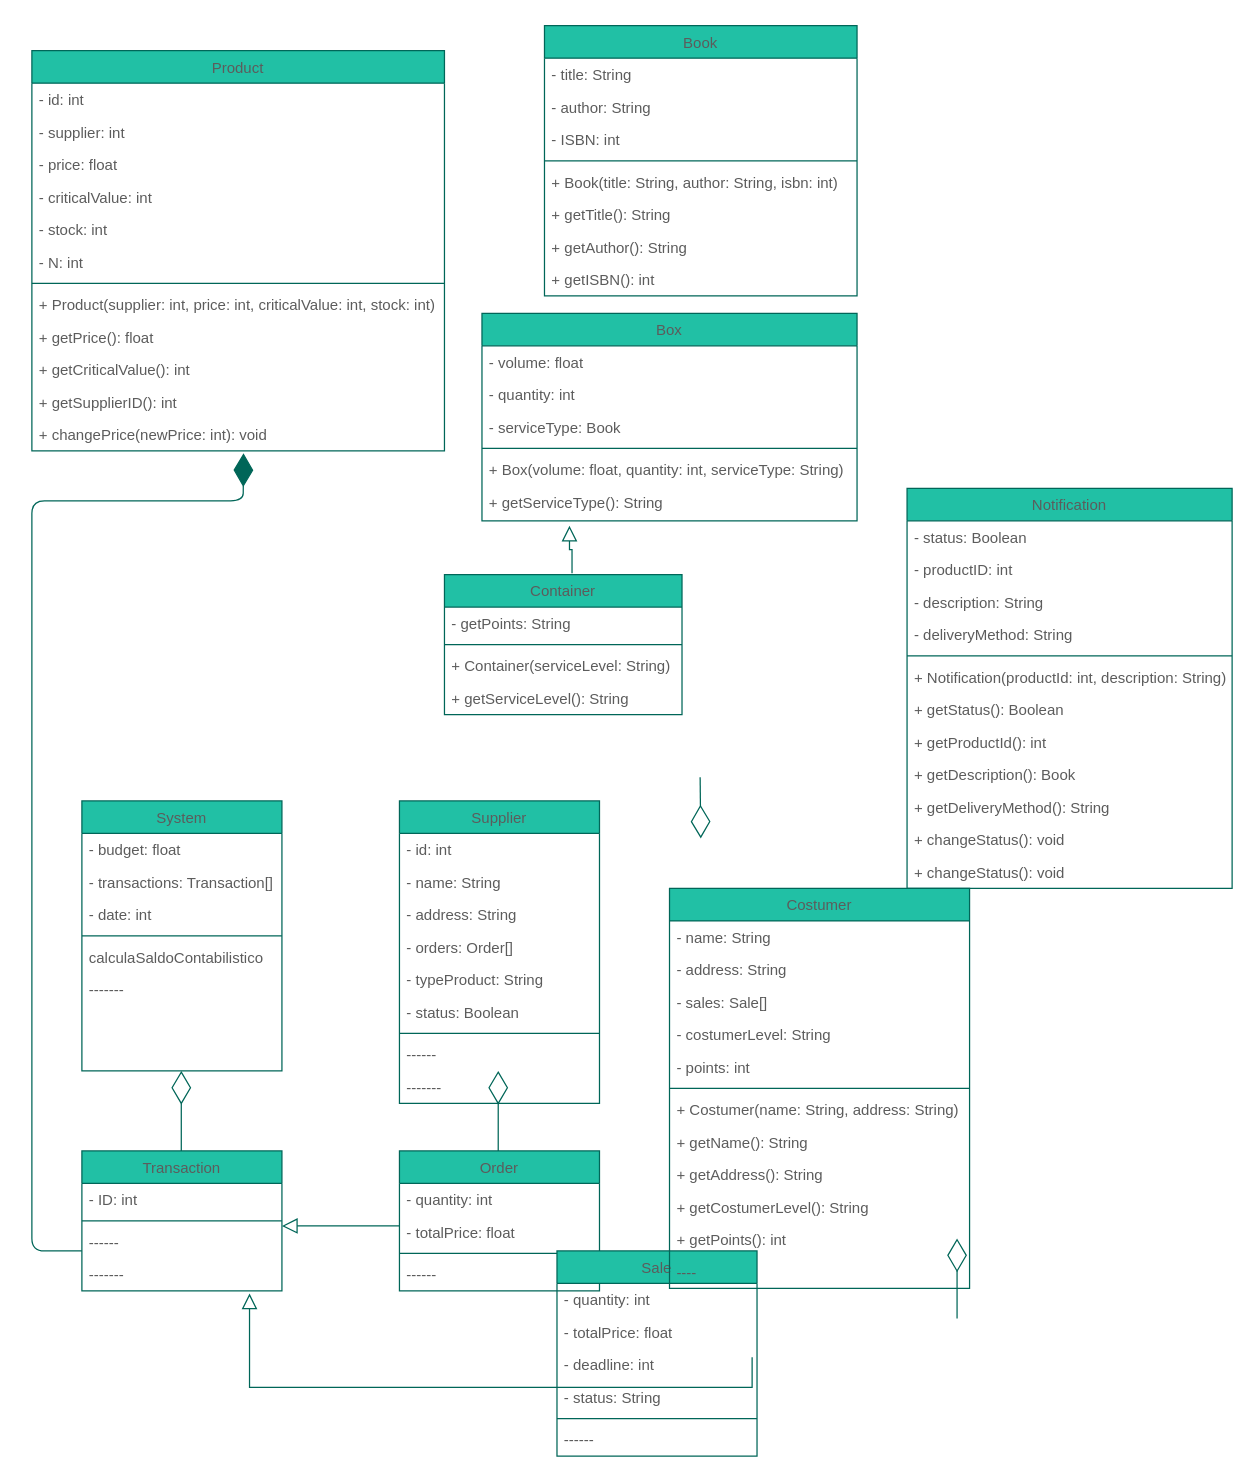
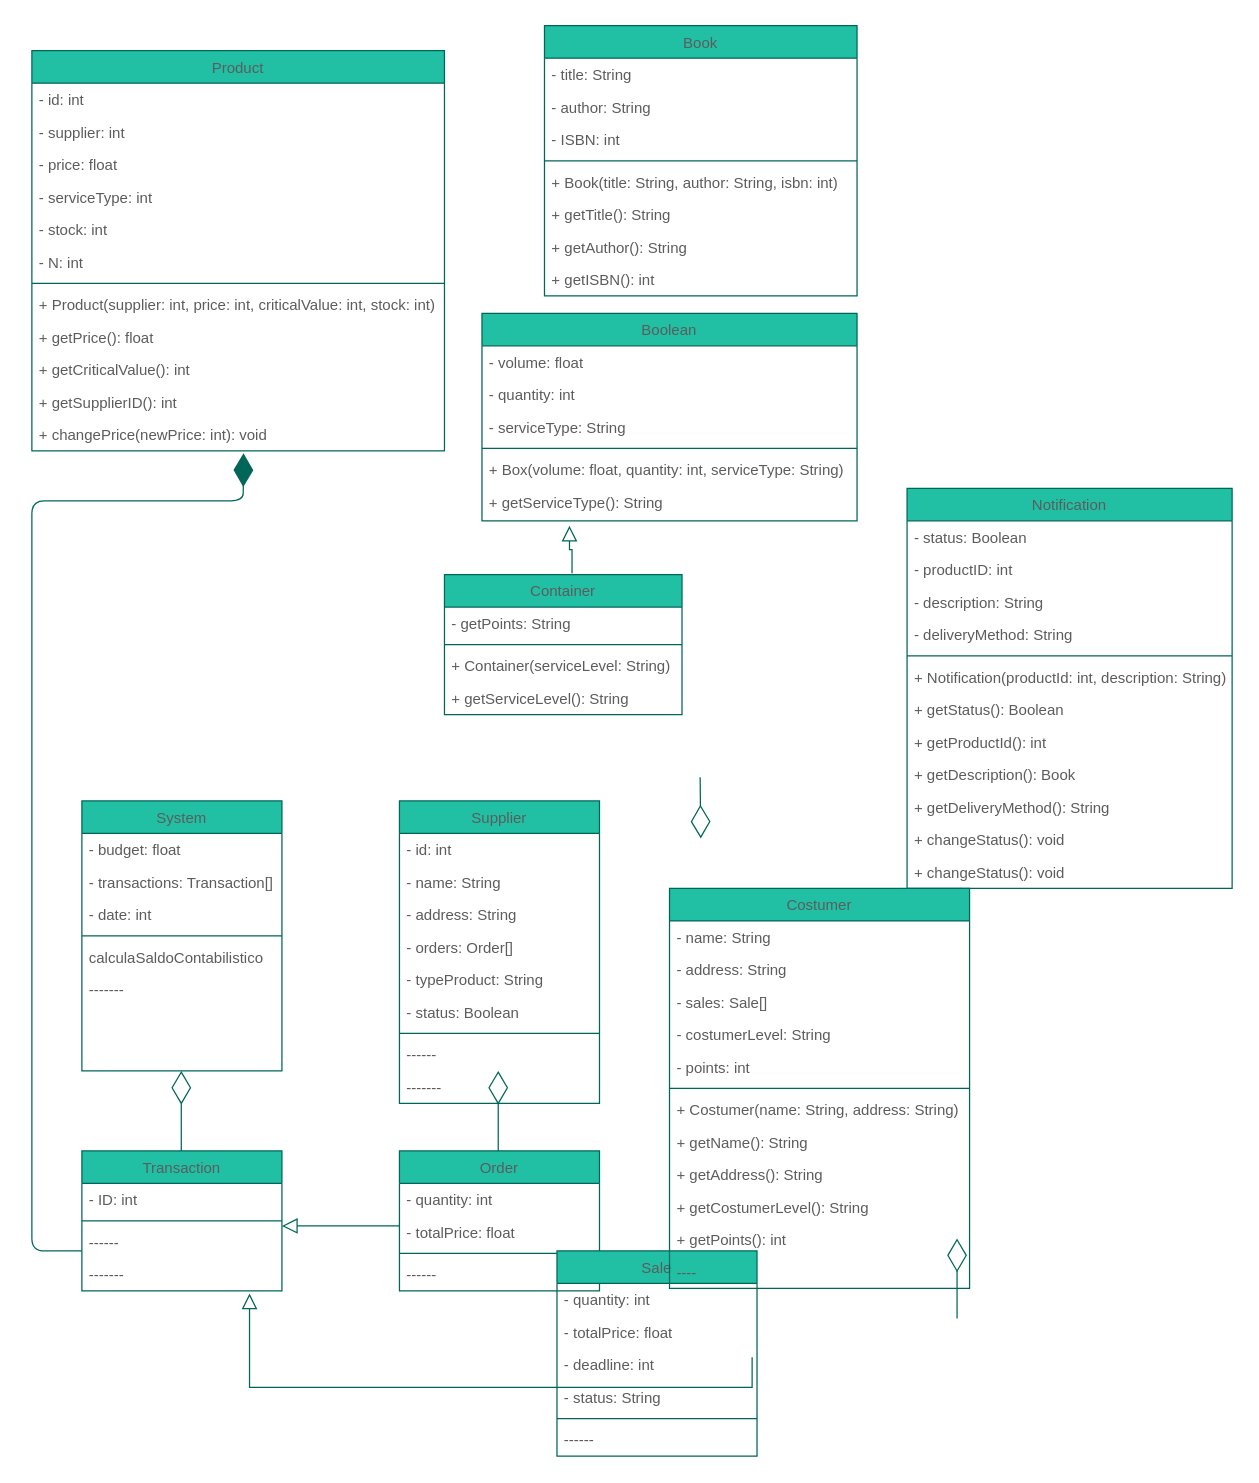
node "- criticalValue: int": label "- criticalValue: int" -> "- serviceType: int"
node "Box": label "Box" -> "Boolean"
node "- serviceType: Book": label "- serviceType: Book" -> "- serviceType: String"
